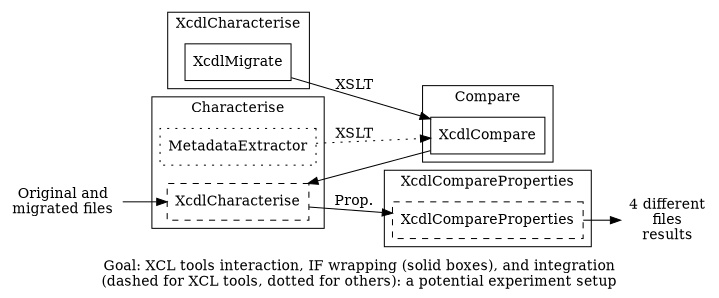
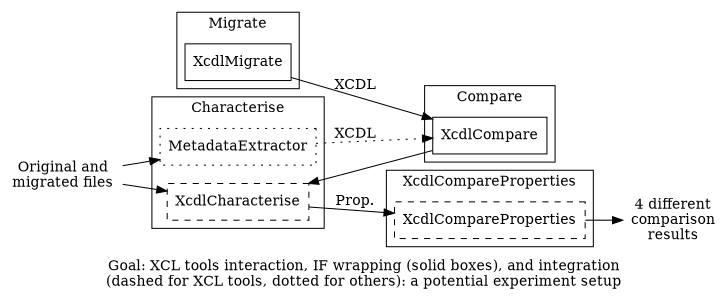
cluster "XcdlCharacterise": label "XcdlCharacterise" -> "Migrate"
edge "XcdlMigrate" -> "XcdlCompare": label "XSLT" -> "XCDL"
edge "MetadataExtractor" -> "XcdlCompare": label "XSLT" -> "XCDL"
edge "Original and migrated files" -> "MetadataExtractor": added
node "4 different files results": label "4 different files results" -> "4 different comparison results"
